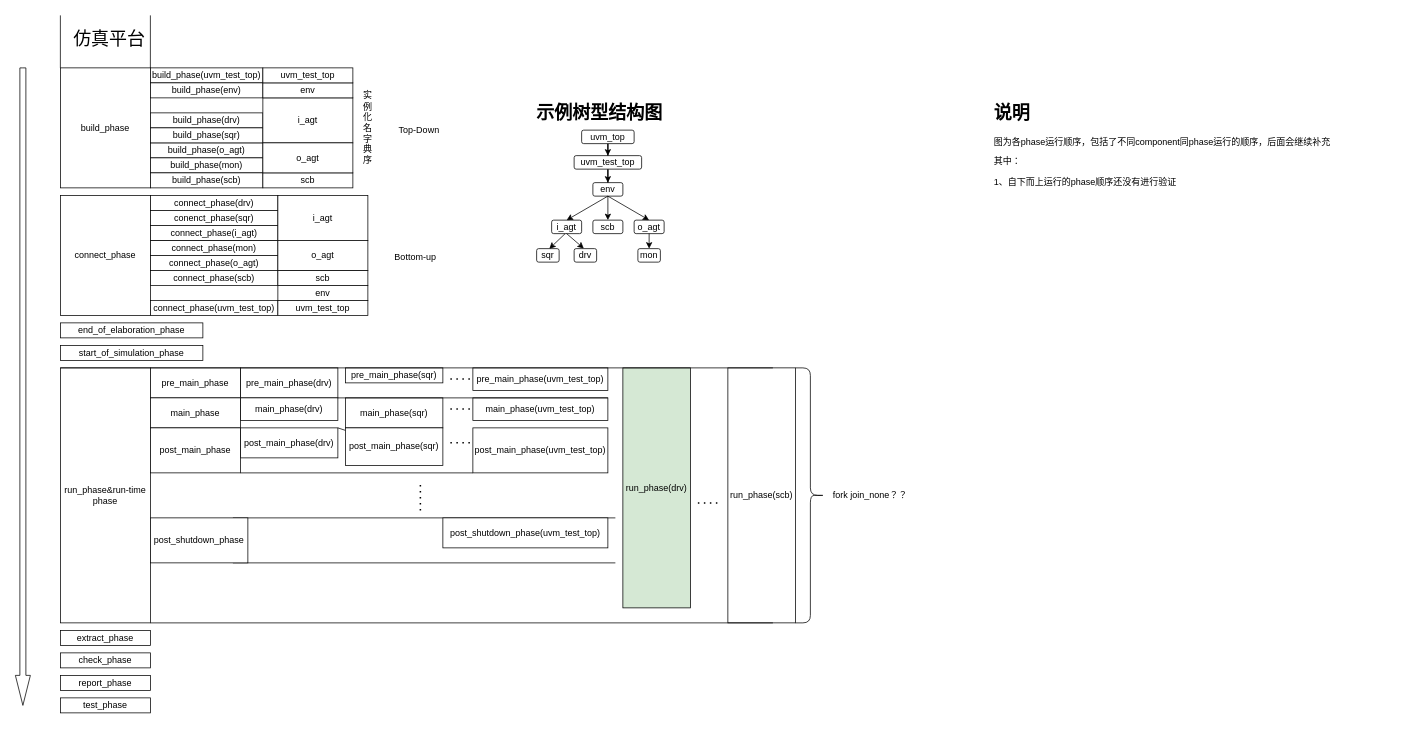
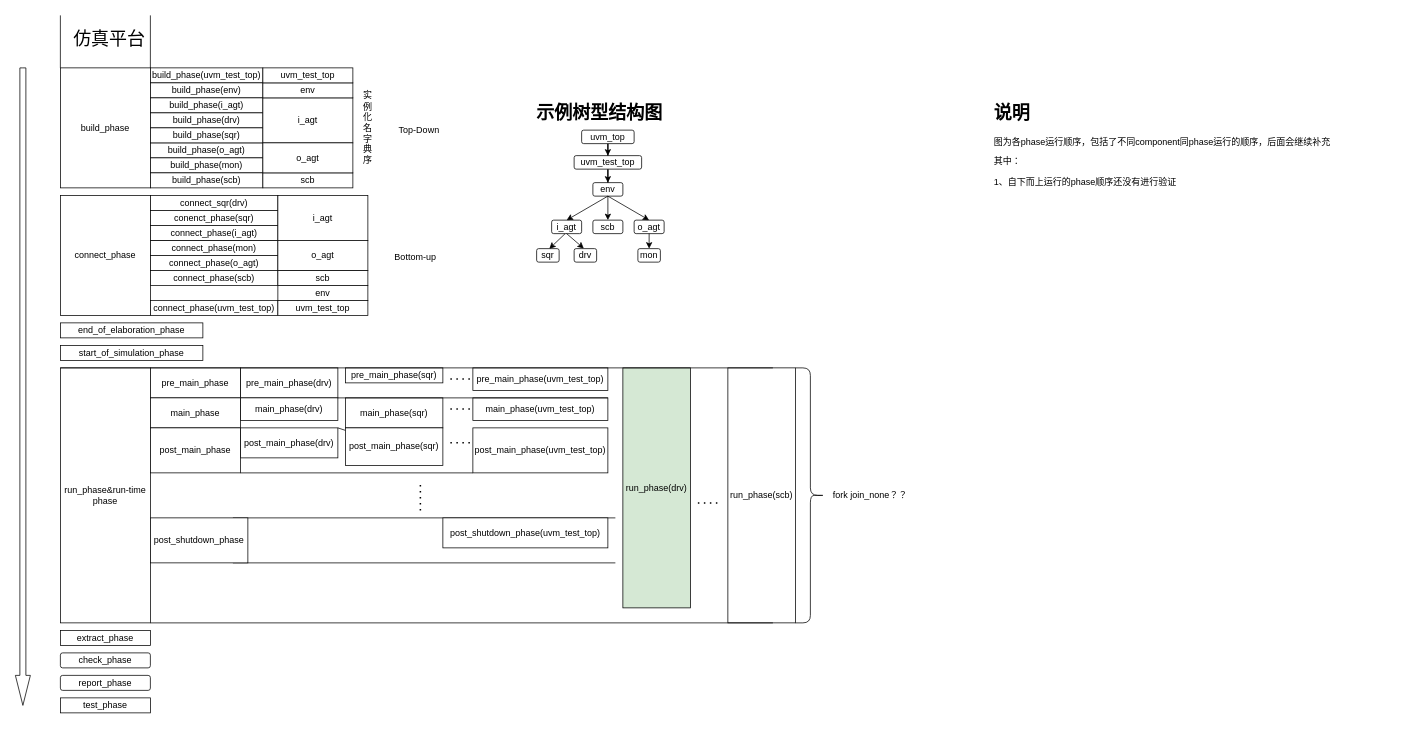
node "build_phase(i_agt)": added
node "connect_phase(drv)": label "connect_phase(drv)" -> "connect_sqr(drv)"
node "check_phase": shape rectangle -> rounded rectangle
node "report_phase": shape rectangle -> rounded rectangle
